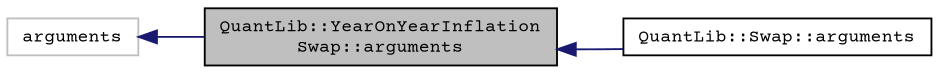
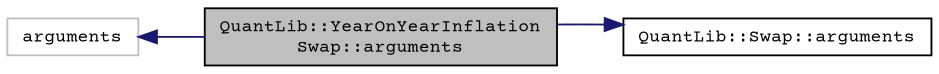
edge "QuantLib::Swap::arguments" -> "QuantLib::YearOnYearInflation Swap::arguments": reversed
